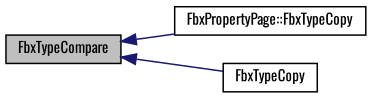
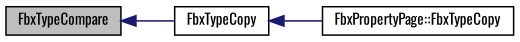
edge "FbxPropertyPage::FbxTypeCopy" -> "FbxTypeCompare": now "FbxPropertyPage::FbxTypeCopy" -> "FbxTypeCopy"
